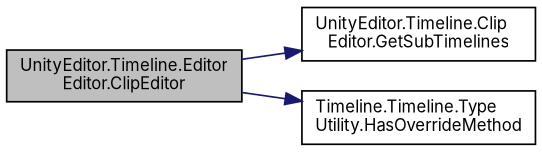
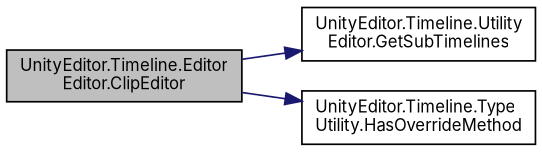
node "UnityEditor.Timeline.Clip Editor.GetSubTimelines": label "UnityEditor.Timeline.Clip Editor.GetSubTimelines" -> "UnityEditor.Timeline.Utility Editor.GetSubTimelines"
node "Timeline.Timeline.Type Utility.HasOverrideMethod": label "Timeline.Timeline.Type Utility.HasOverrideMethod" -> "UnityEditor.Timeline.Type Utility.HasOverrideMethod"
